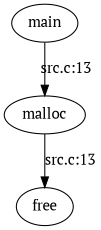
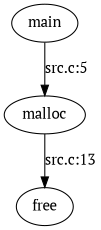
edge "main" -> "malloc": label "src.c:13" -> "src.c:5"
